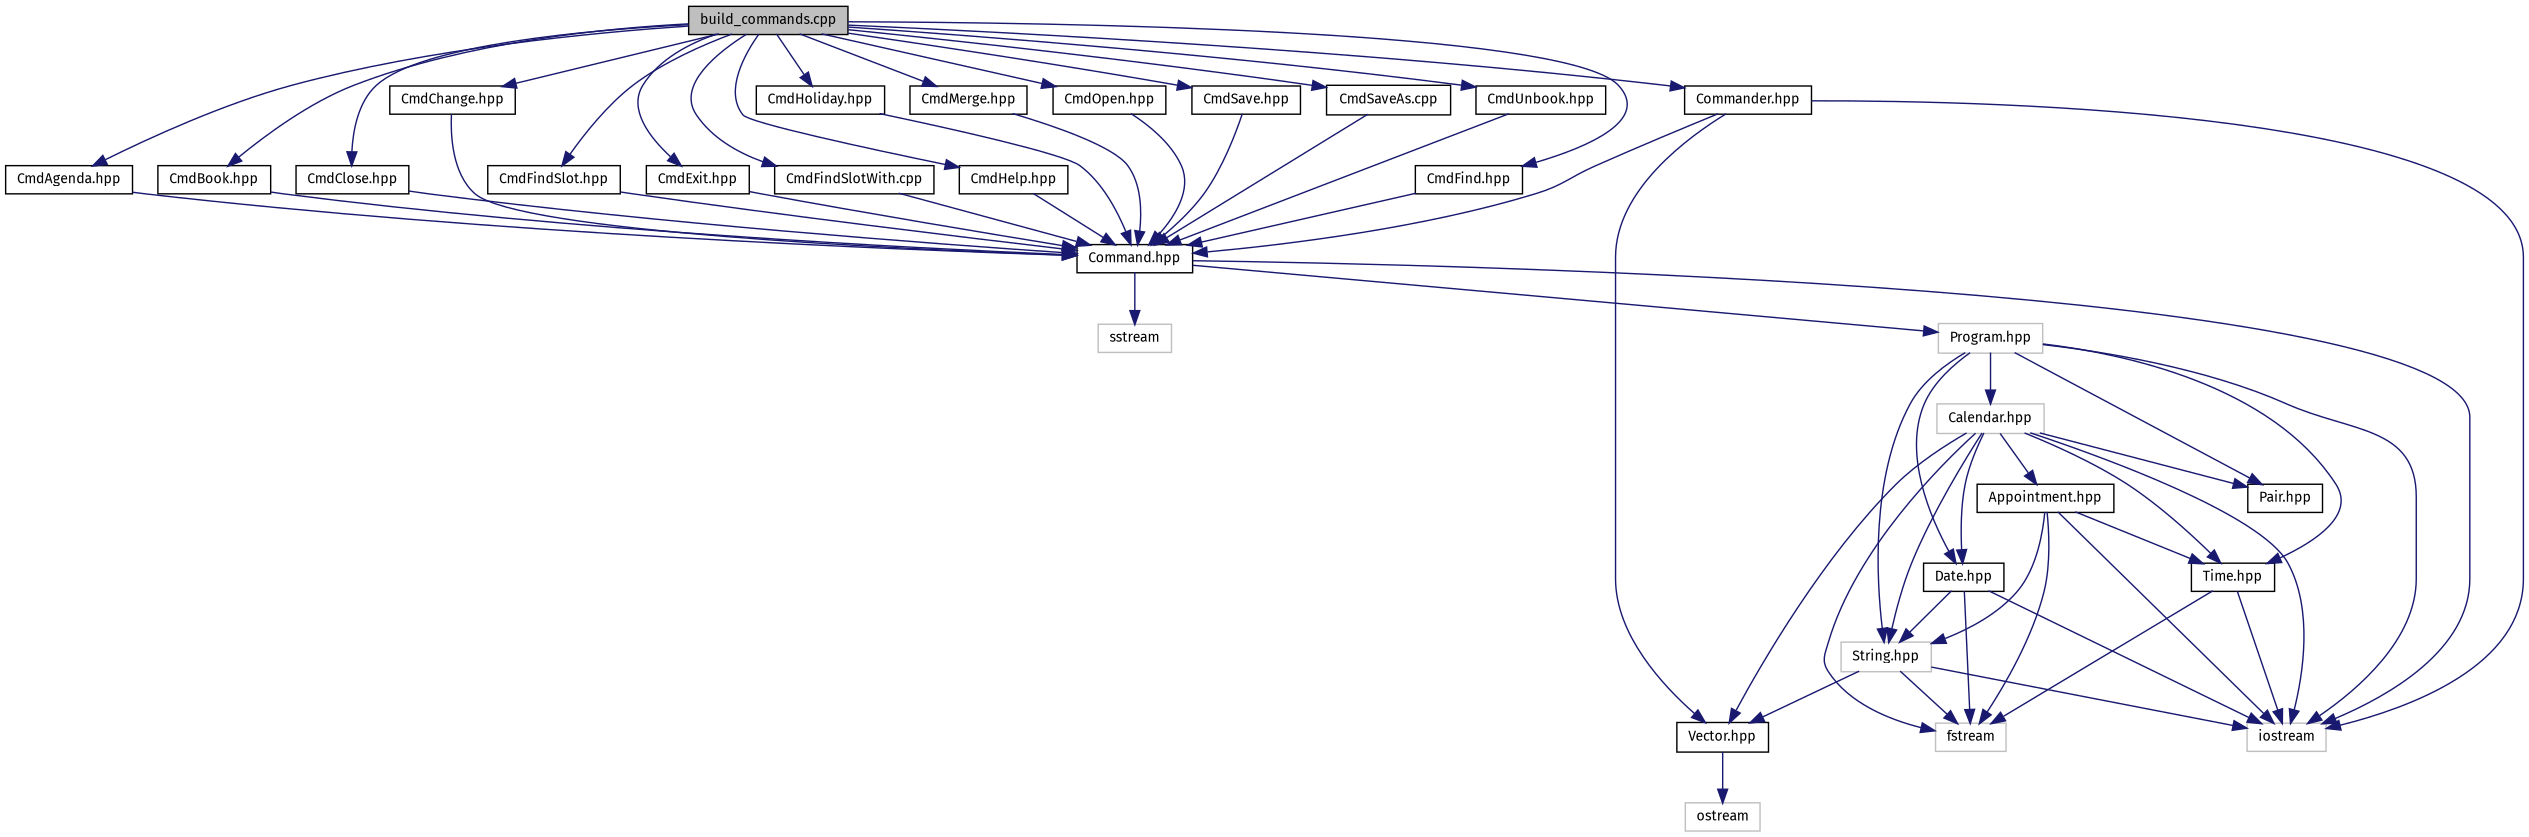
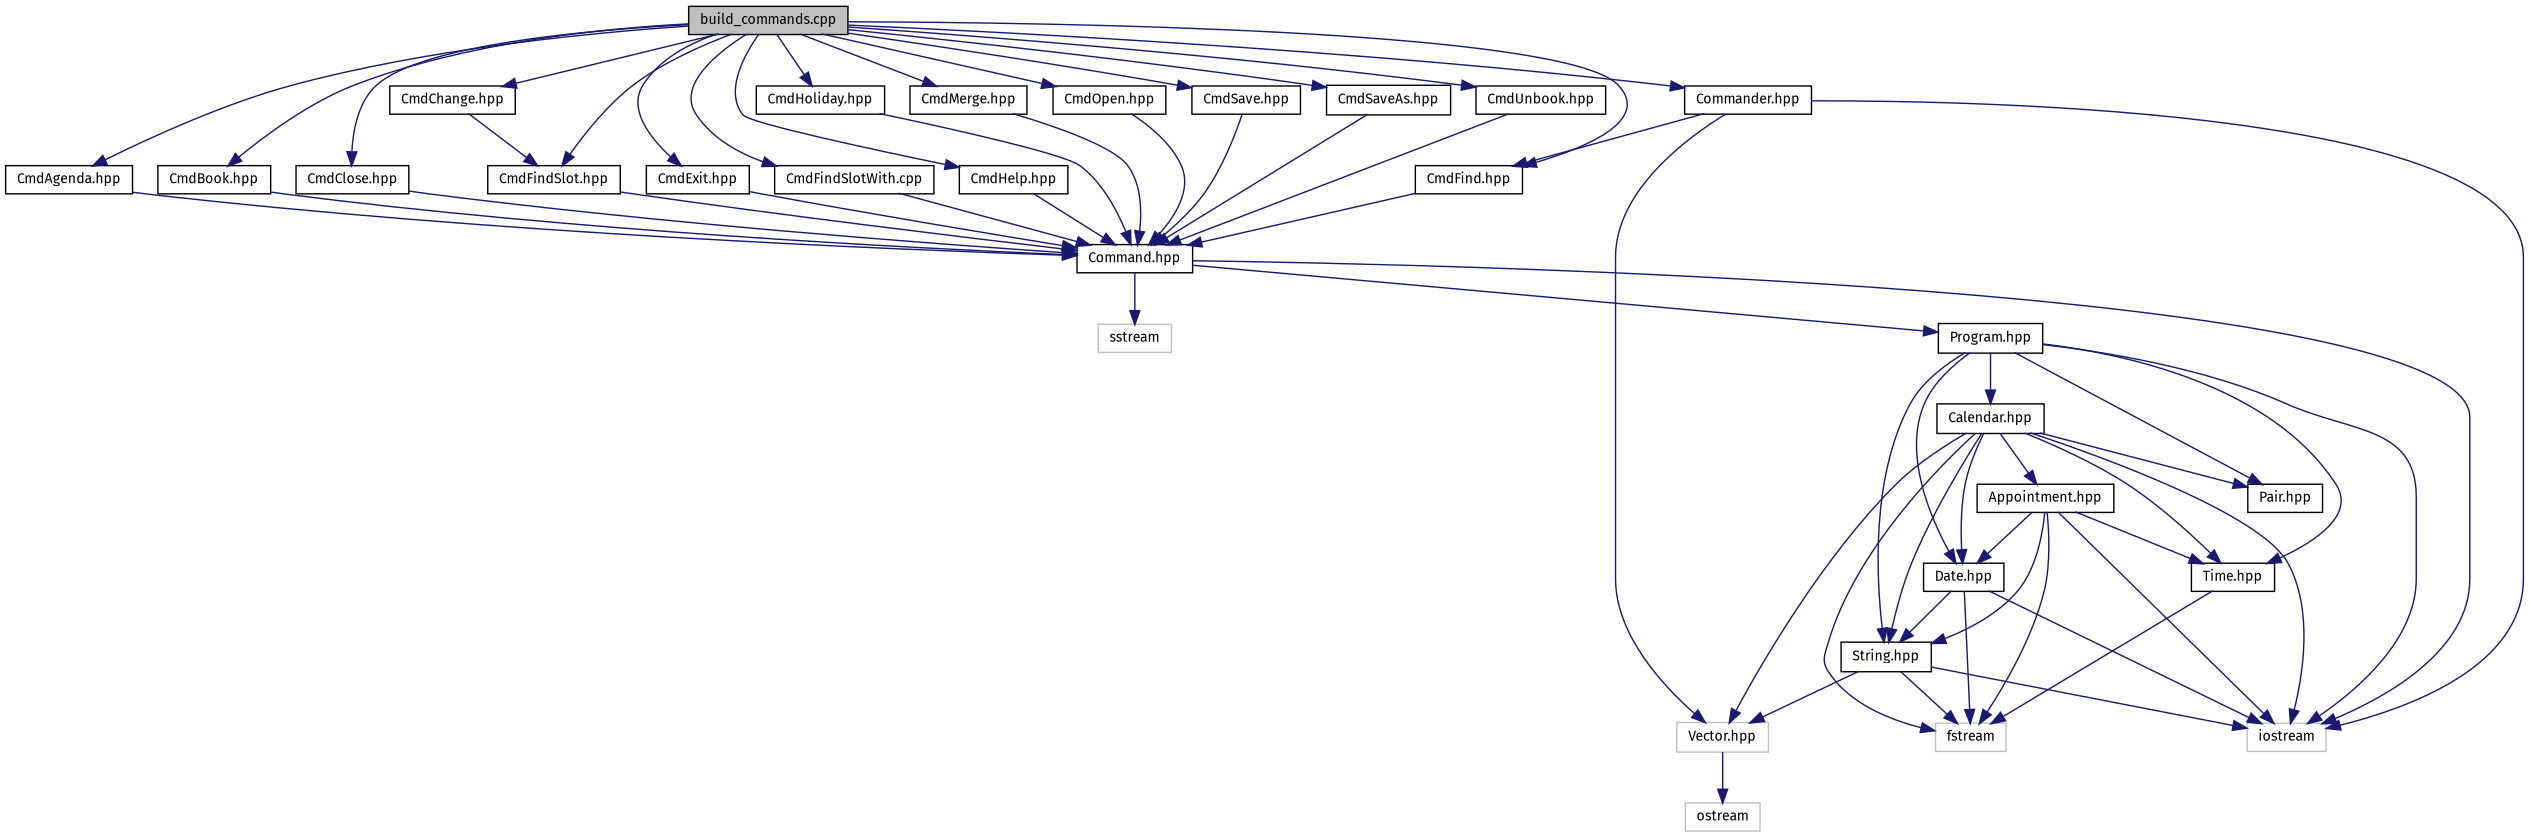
node "CmdSaveAs.cpp": label "CmdSaveAs.cpp" -> "CmdSaveAs.hpp"
edge "Commander.hpp" -> "Command.hpp": now "Commander.hpp" -> "CmdFind.hpp"
edge "CmdChange.hpp" -> "Command.hpp": now "CmdChange.hpp" -> "CmdFindSlot.hpp"
node "Program.hpp": color grey75 -> black
node "Calendar.hpp": color grey75 -> black
edge "Appointment.hpp" -> "Date.hpp": added
edge "Time.hpp" -> "iostream": removed
node "String.hpp": color grey75 -> black
node "Vector.hpp": color black -> grey75
